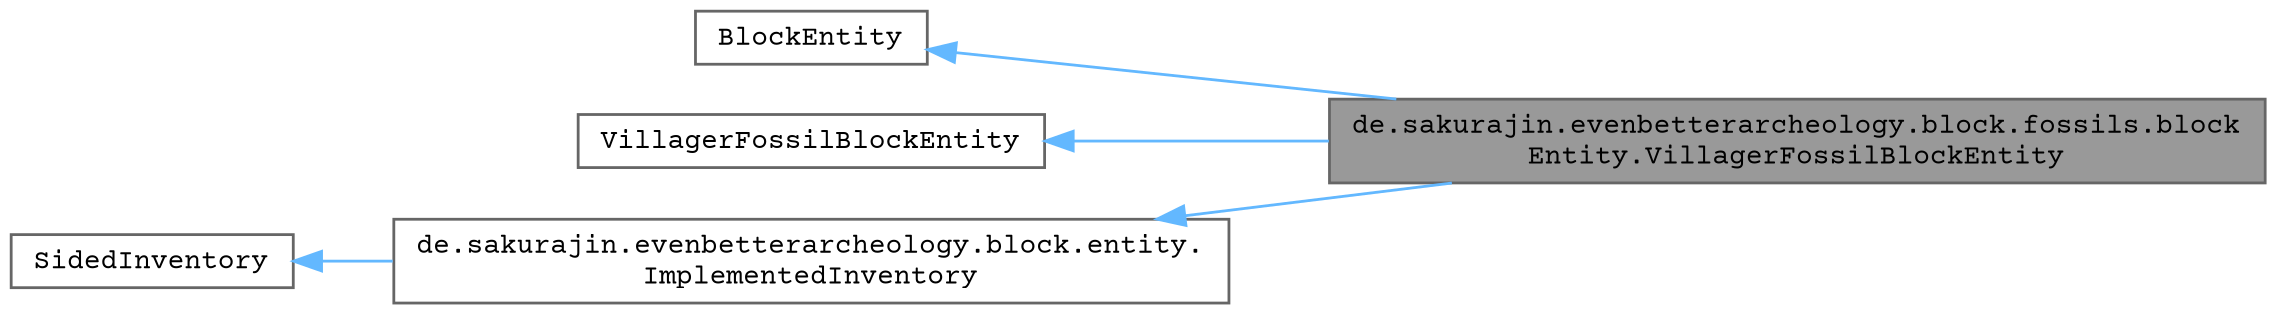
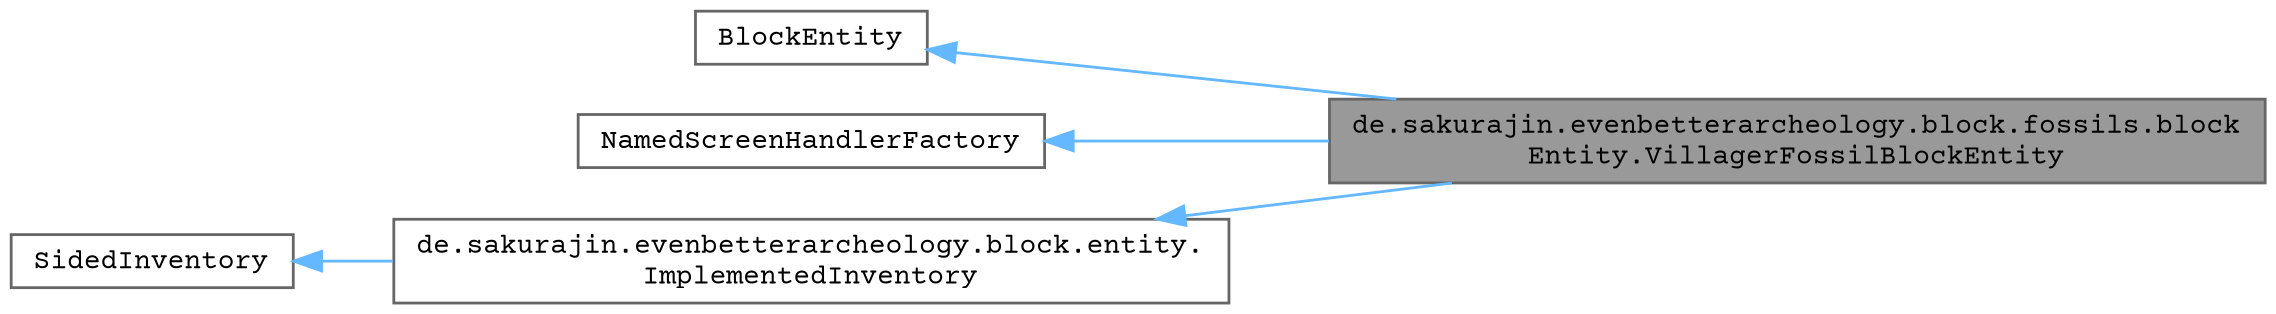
node "VillagerFossilBlockEntity": label "VillagerFossilBlockEntity" -> "NamedScreenHandlerFactory"
